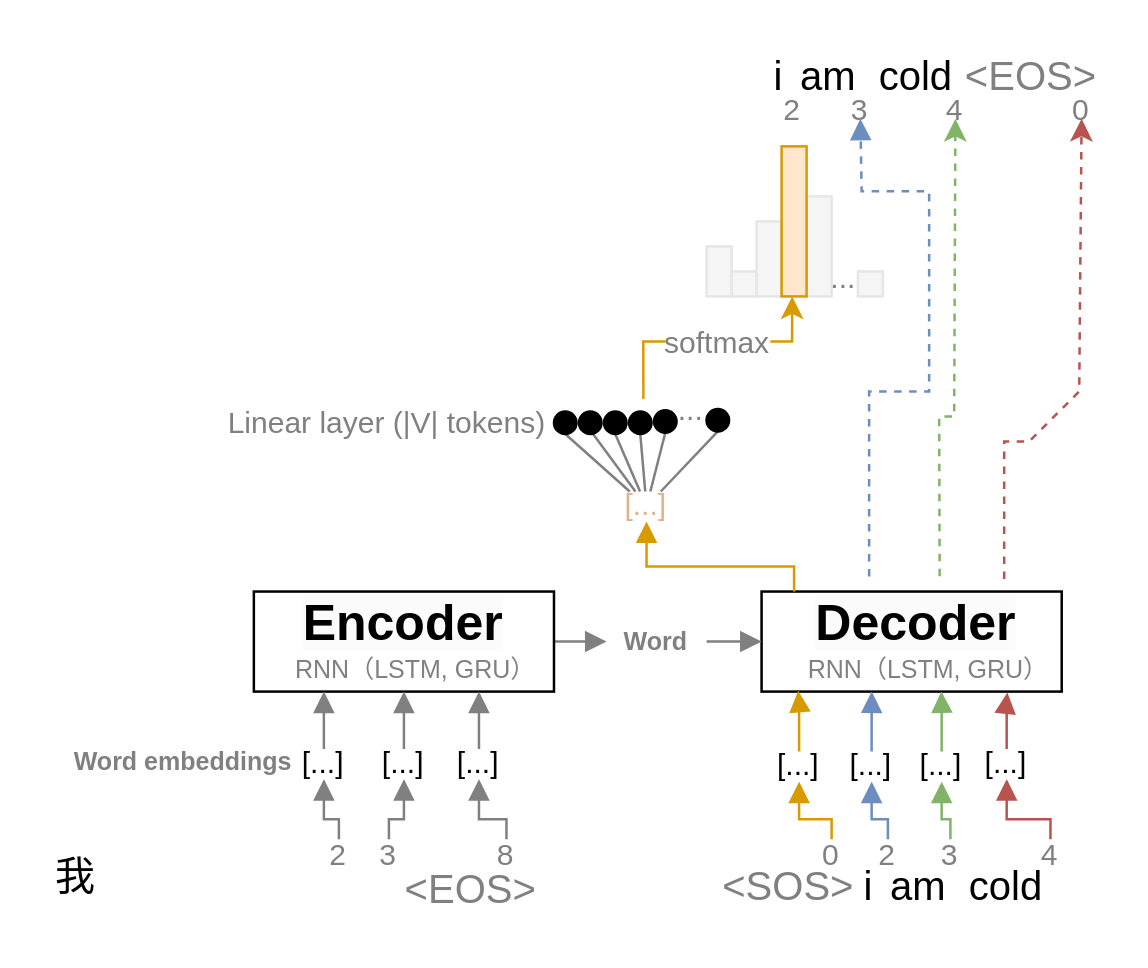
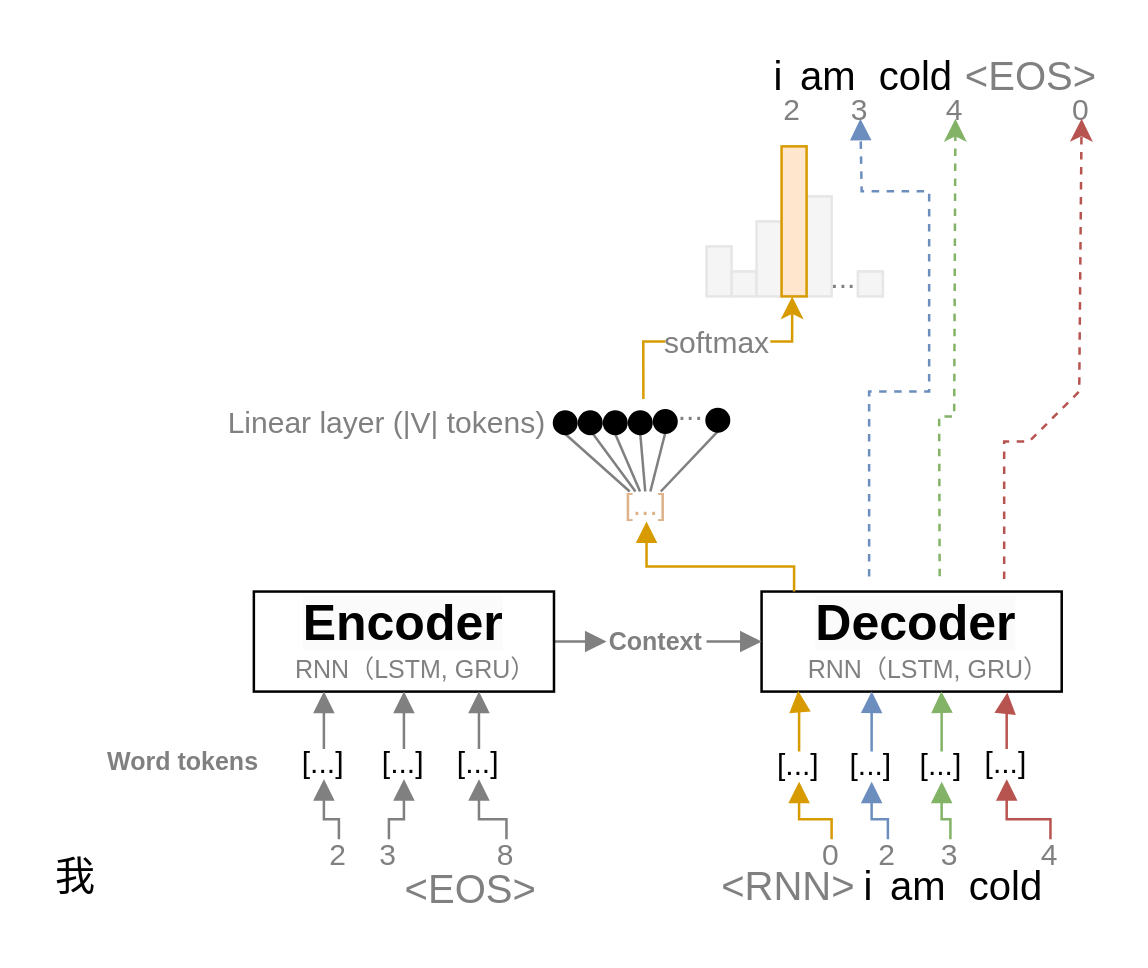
node "Word": label "Word" -> "Context"
node "Word embeddings": label "Word embeddings" -> "Word tokens"
node "<SOS>": label "<SOS>" -> "<RNN>"
